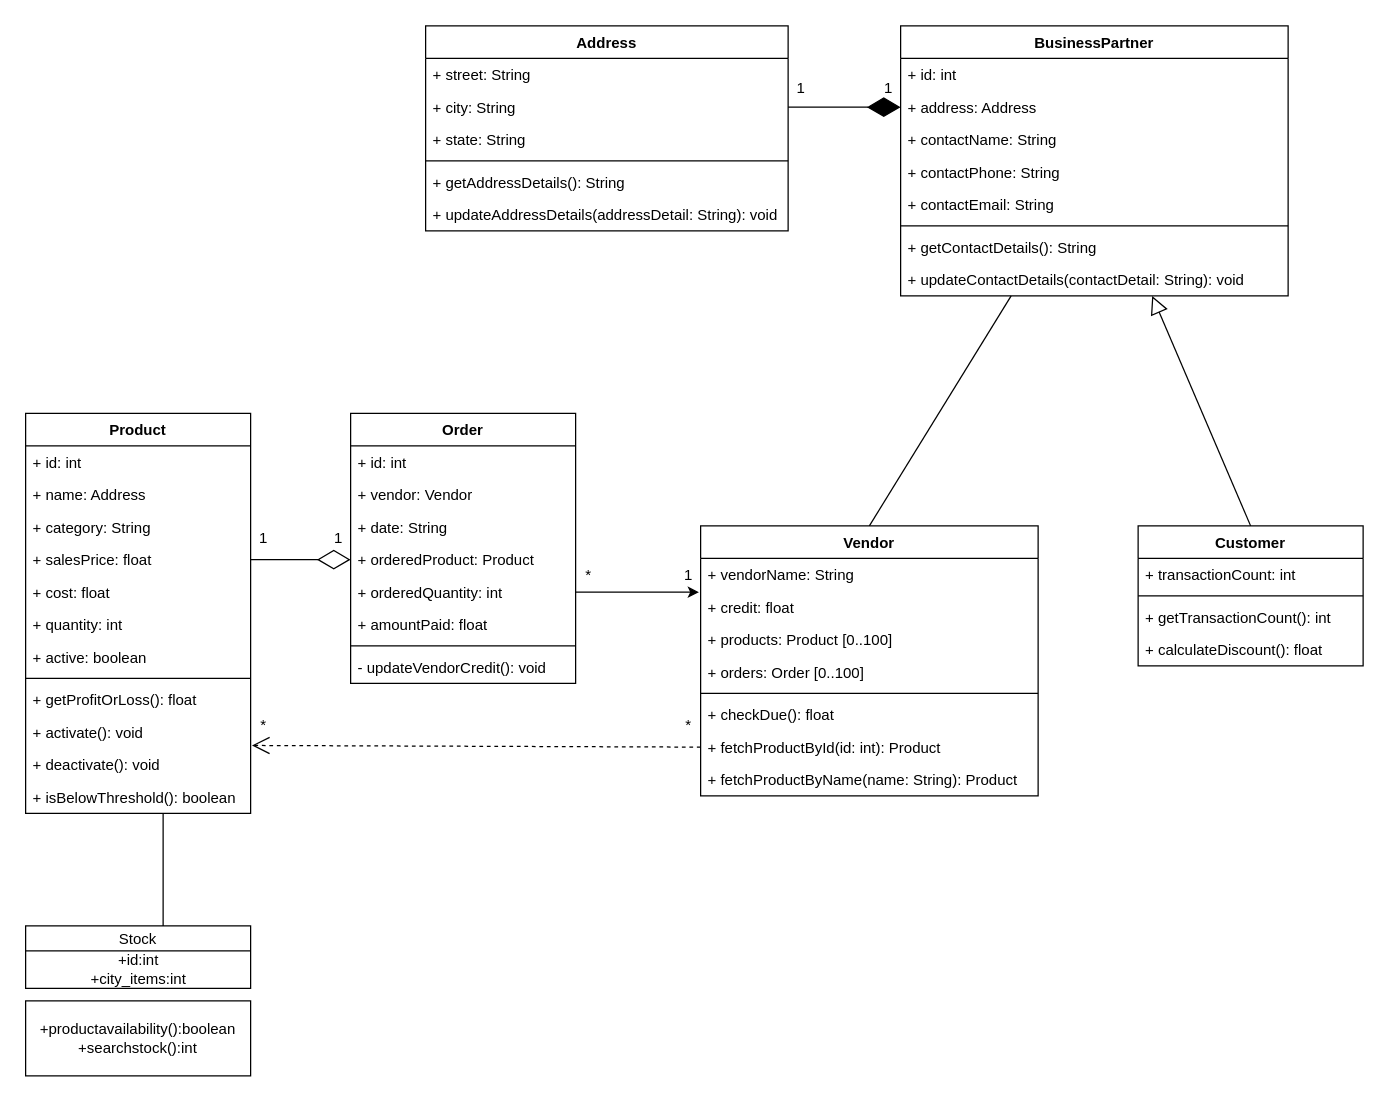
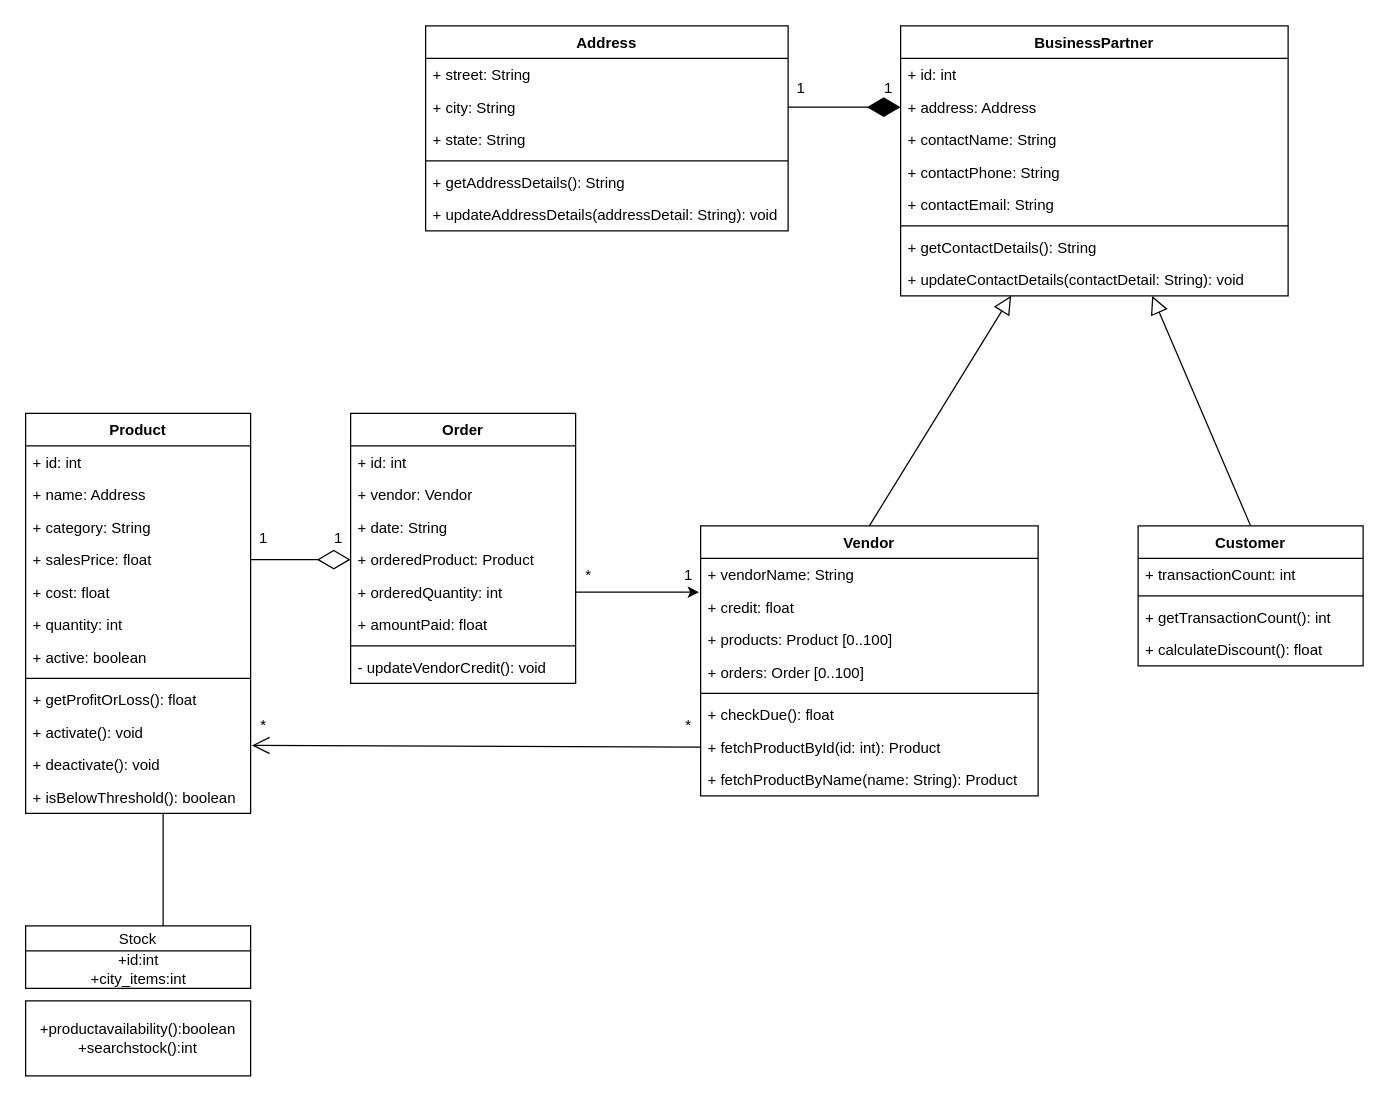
edge "BusinessPartner" -- "Vendor": arrowhead none -> block
edge "+ fetchProductById(id: int): Product" -> "+ deactivate(): void": style dashed -> solid
